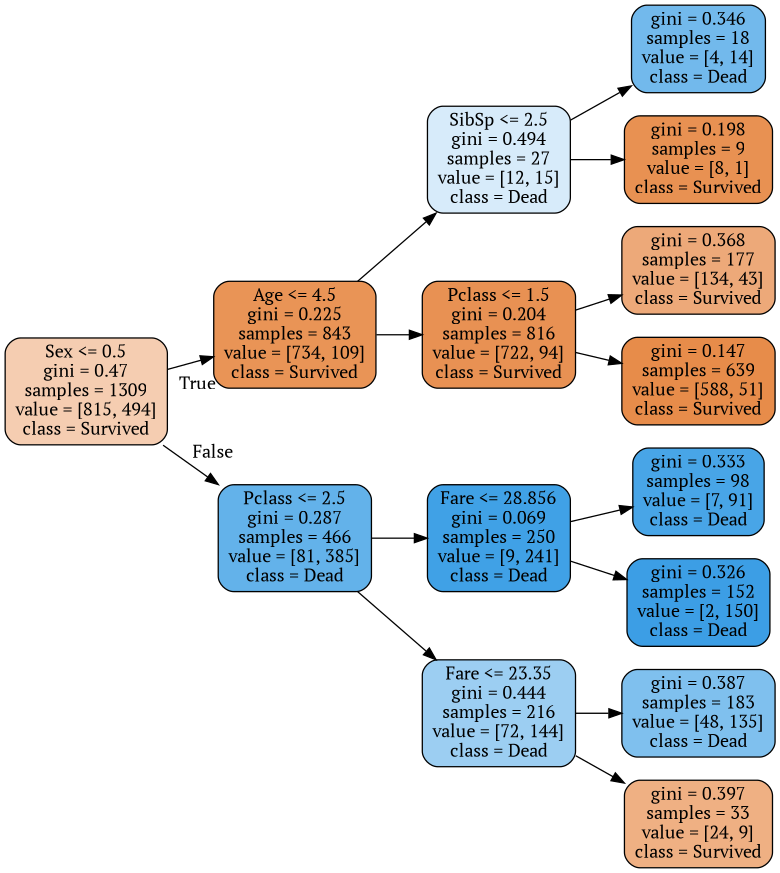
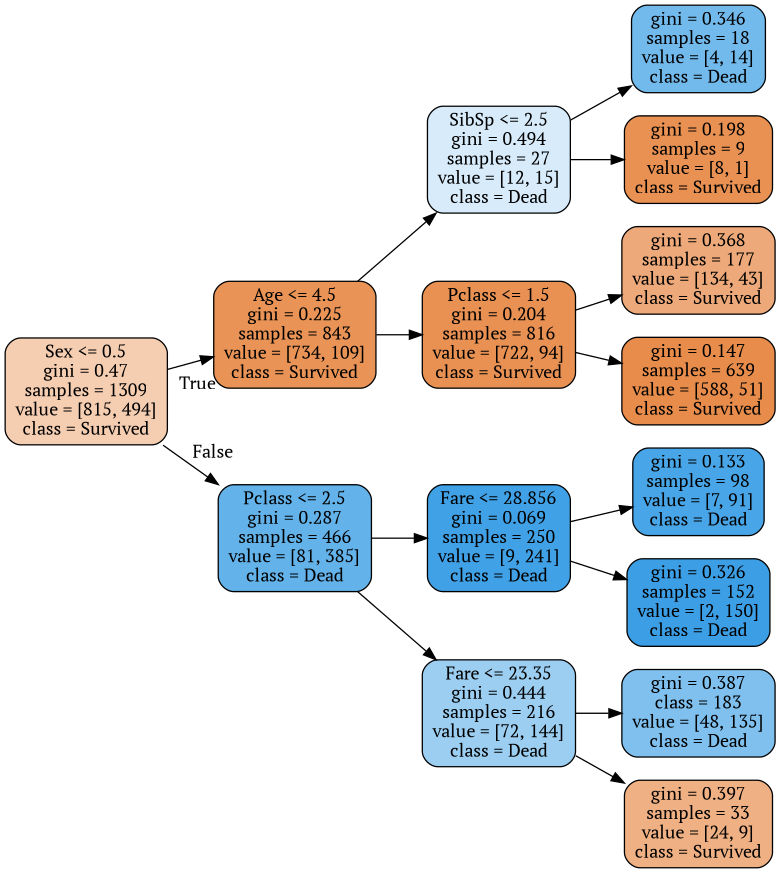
node "gini = 0.333 samples = 98 value = [7, 91] class = Dead": label "gini = 0.333 samples = 98 value = [7, 91] class = Dead" -> "gini = 0.133 samples = 98 value = [7, 91] class = Dead"
node "gini = 0.387 samples = 183 value = [48, 135] class = Dead": label "gini = 0.387 samples = 183 value = [48, 135] class = Dead" -> "gini = 0.387 class = 183 value = [48, 135] class = Dead"
